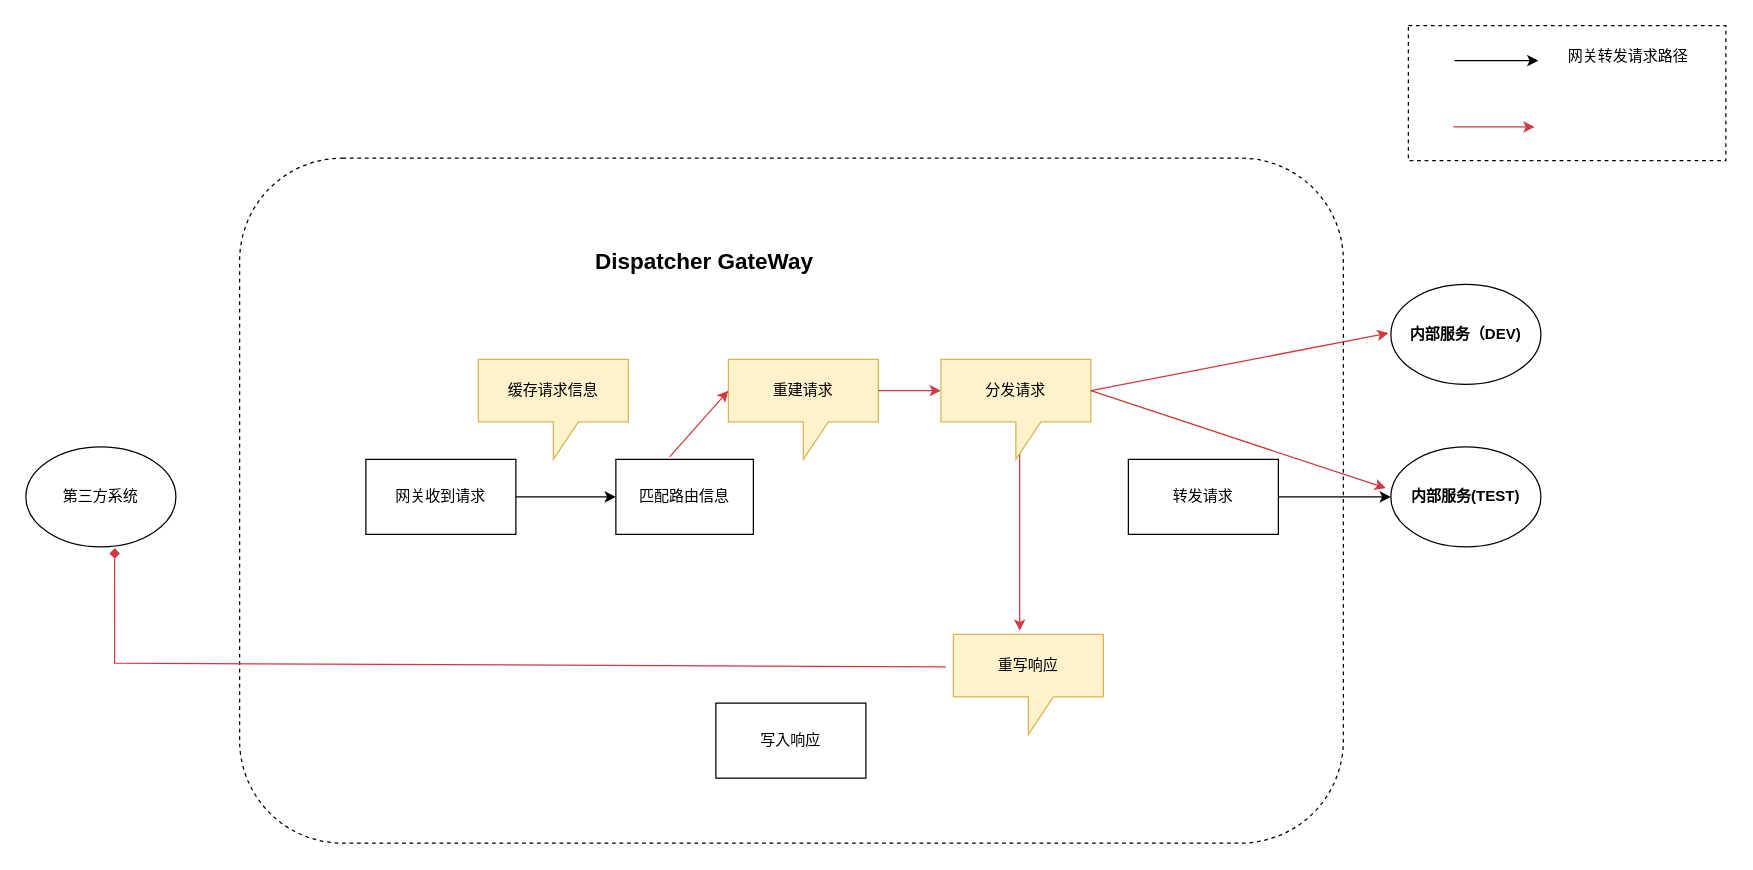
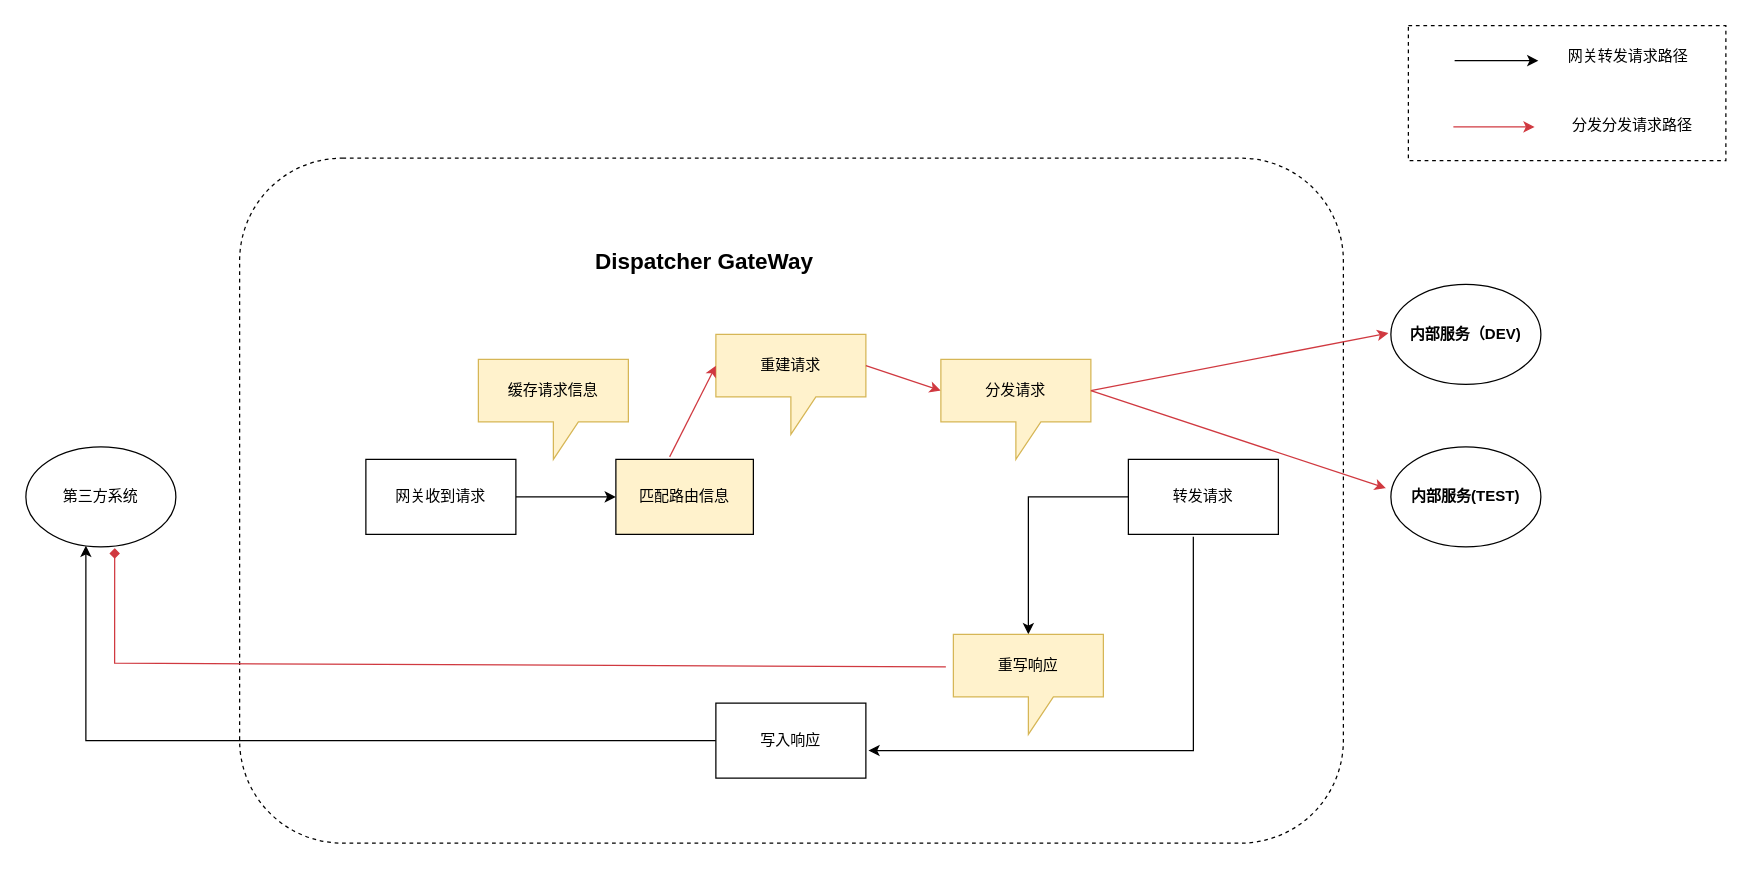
node "分发分发请求路径": added
node "重建请求": moved (803, 409) -> (791, 384)
node "匹配路由信息": fillcolor #ffffff -> #fff2cc
edge "转发请求" -> "内部服务(TEST)": now "转发请求" -> "重写响应"
edge "分发请求" -> "重写响应": removed
edge "写入响应" -> "第三方系统": added
edge "转发请求" -> "写入响应": added
